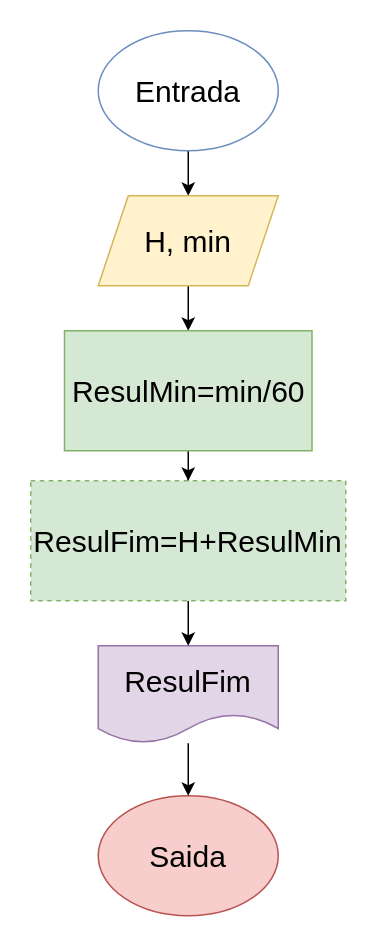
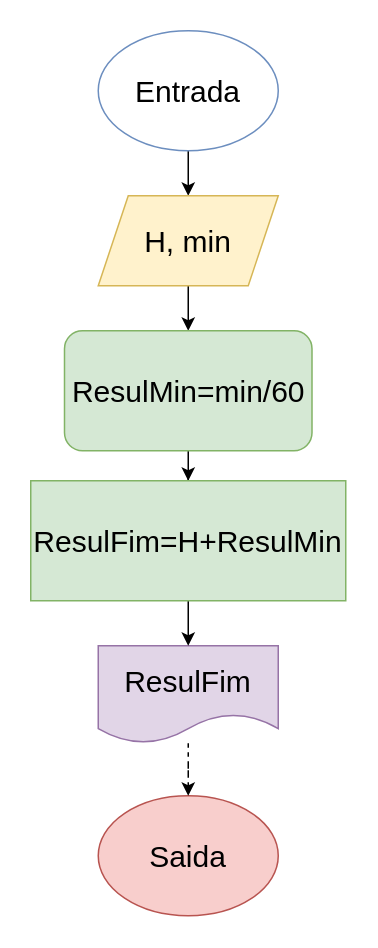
node "ResulMin=min/60": shape rectangle -> rounded rectangle
node "ResulFim=H+ResulMin": style dashed -> solid
edge "ResulFim" -> "Saida": style solid -> dashed
